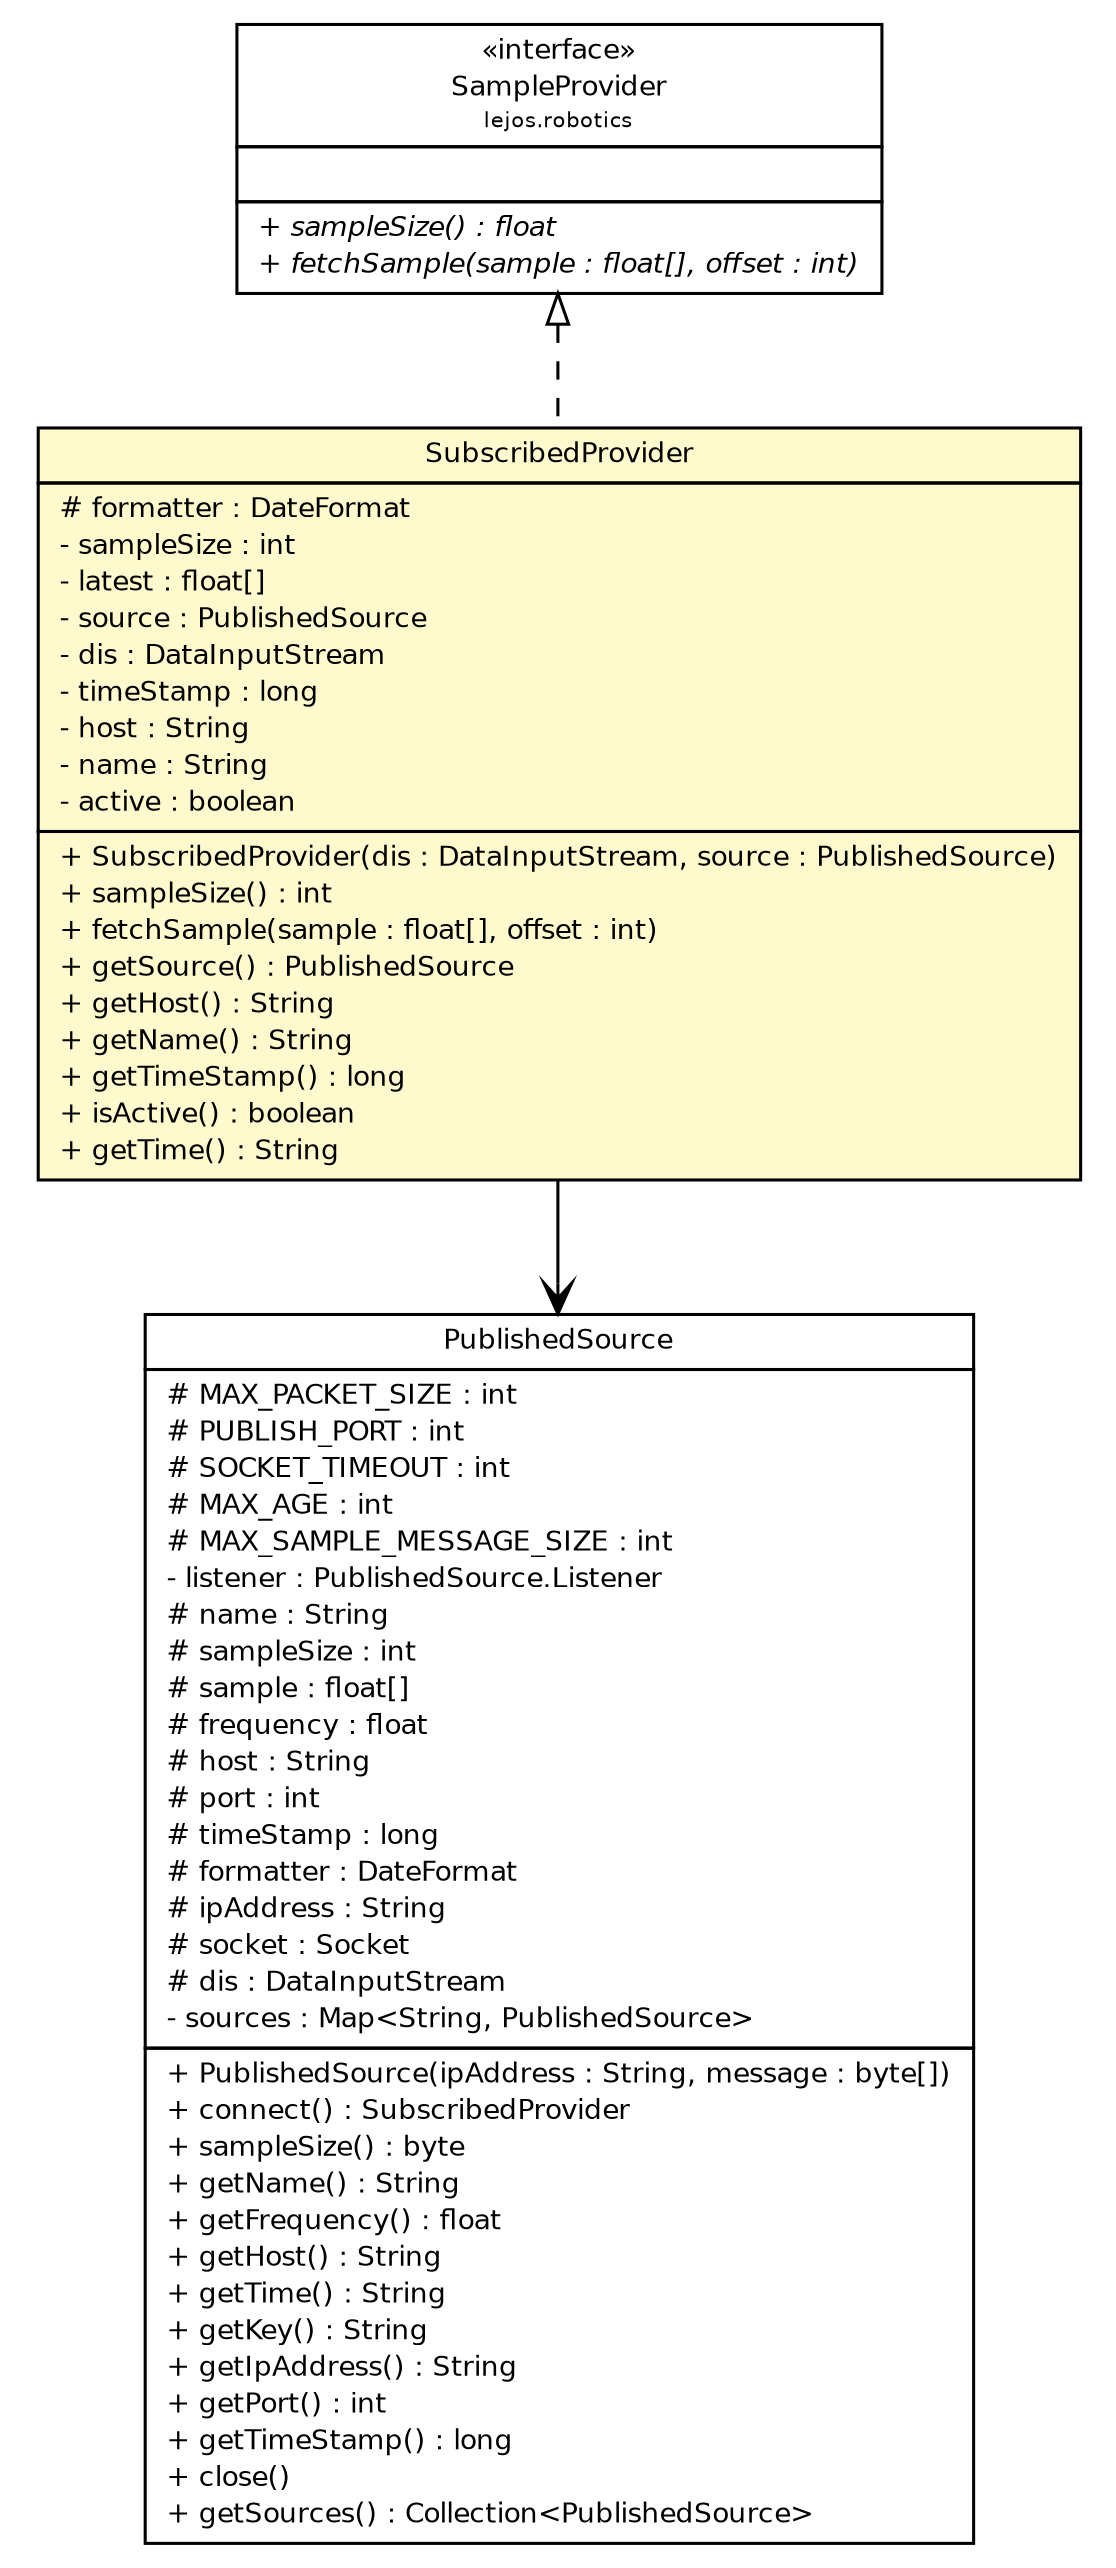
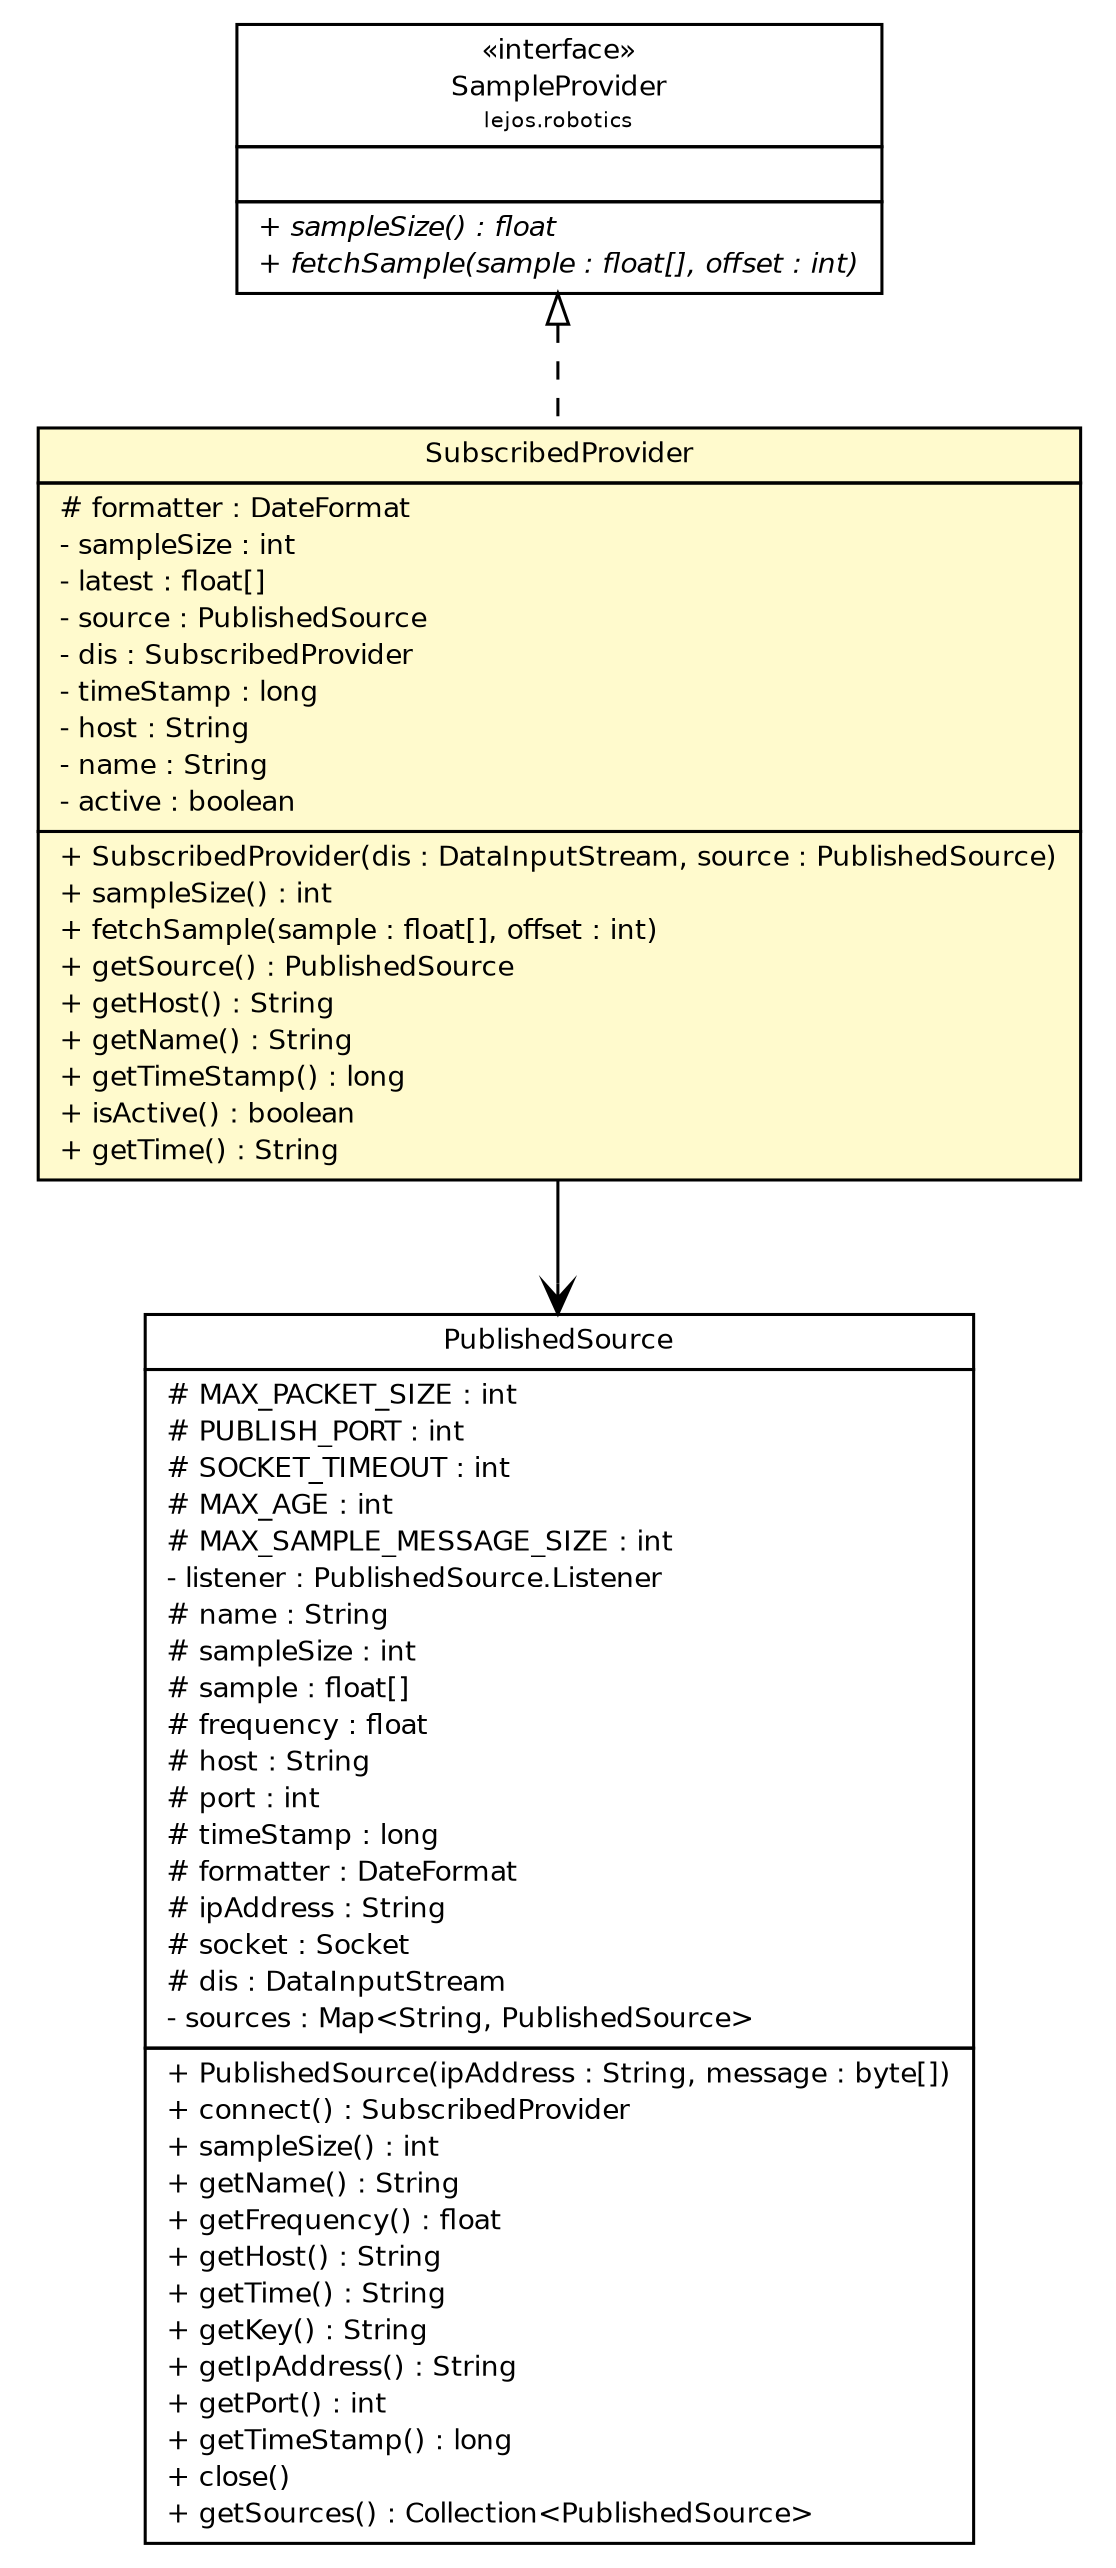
node "SubscribedProvider": text "- dis : DataInputStream" -> "- dis : SubscribedProvider"
node "PublishedSource": text "+ sampleSize() : byte" -> "+ sampleSize() : int"
